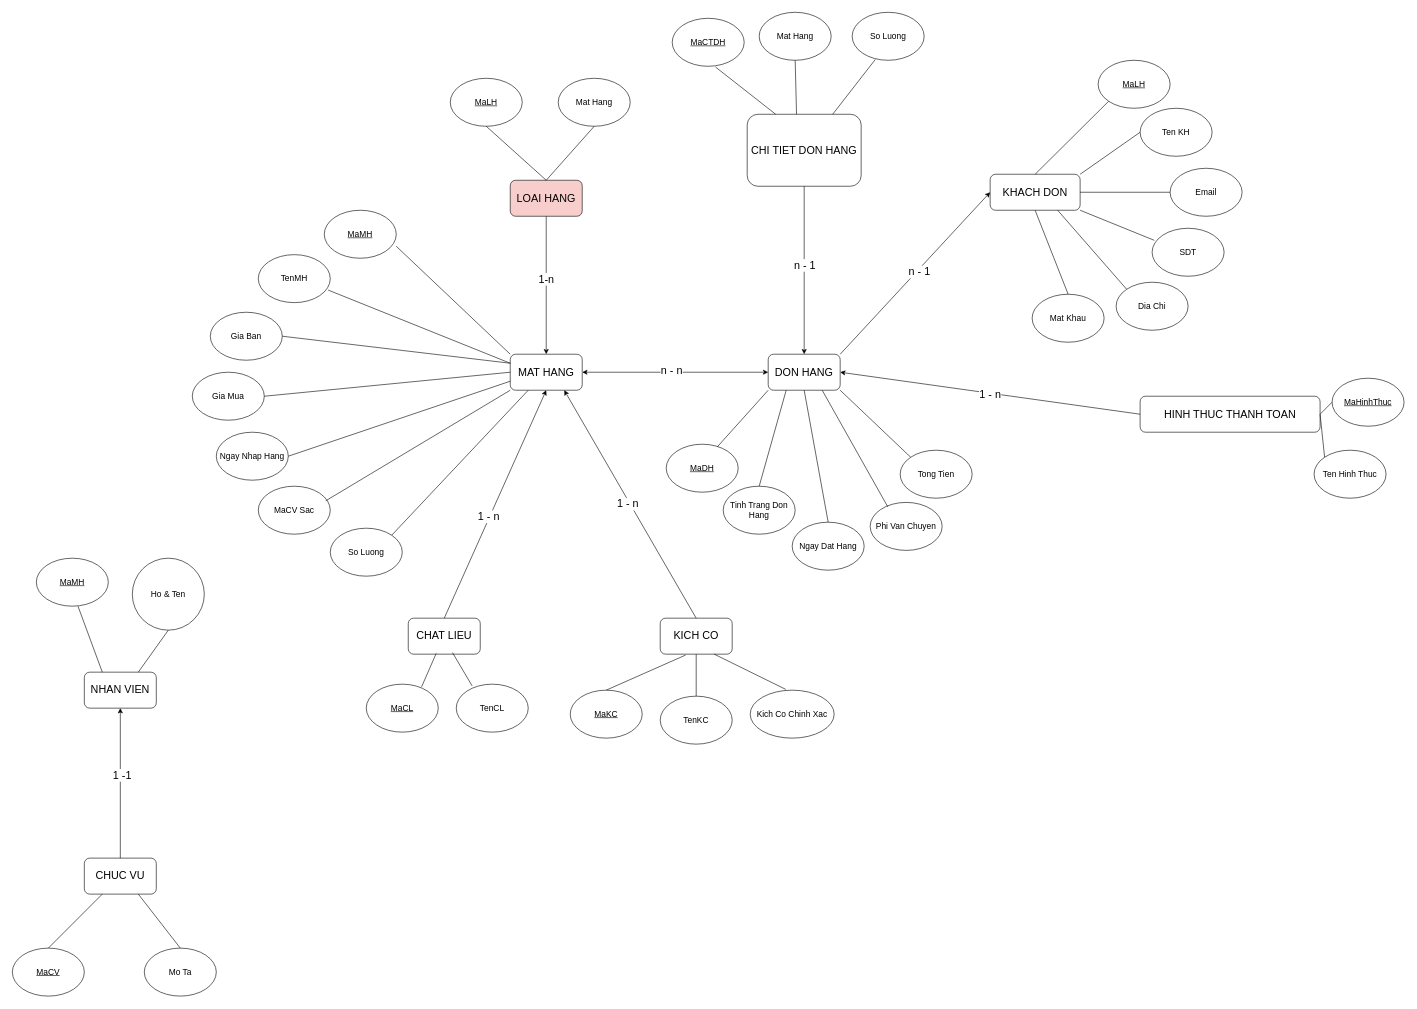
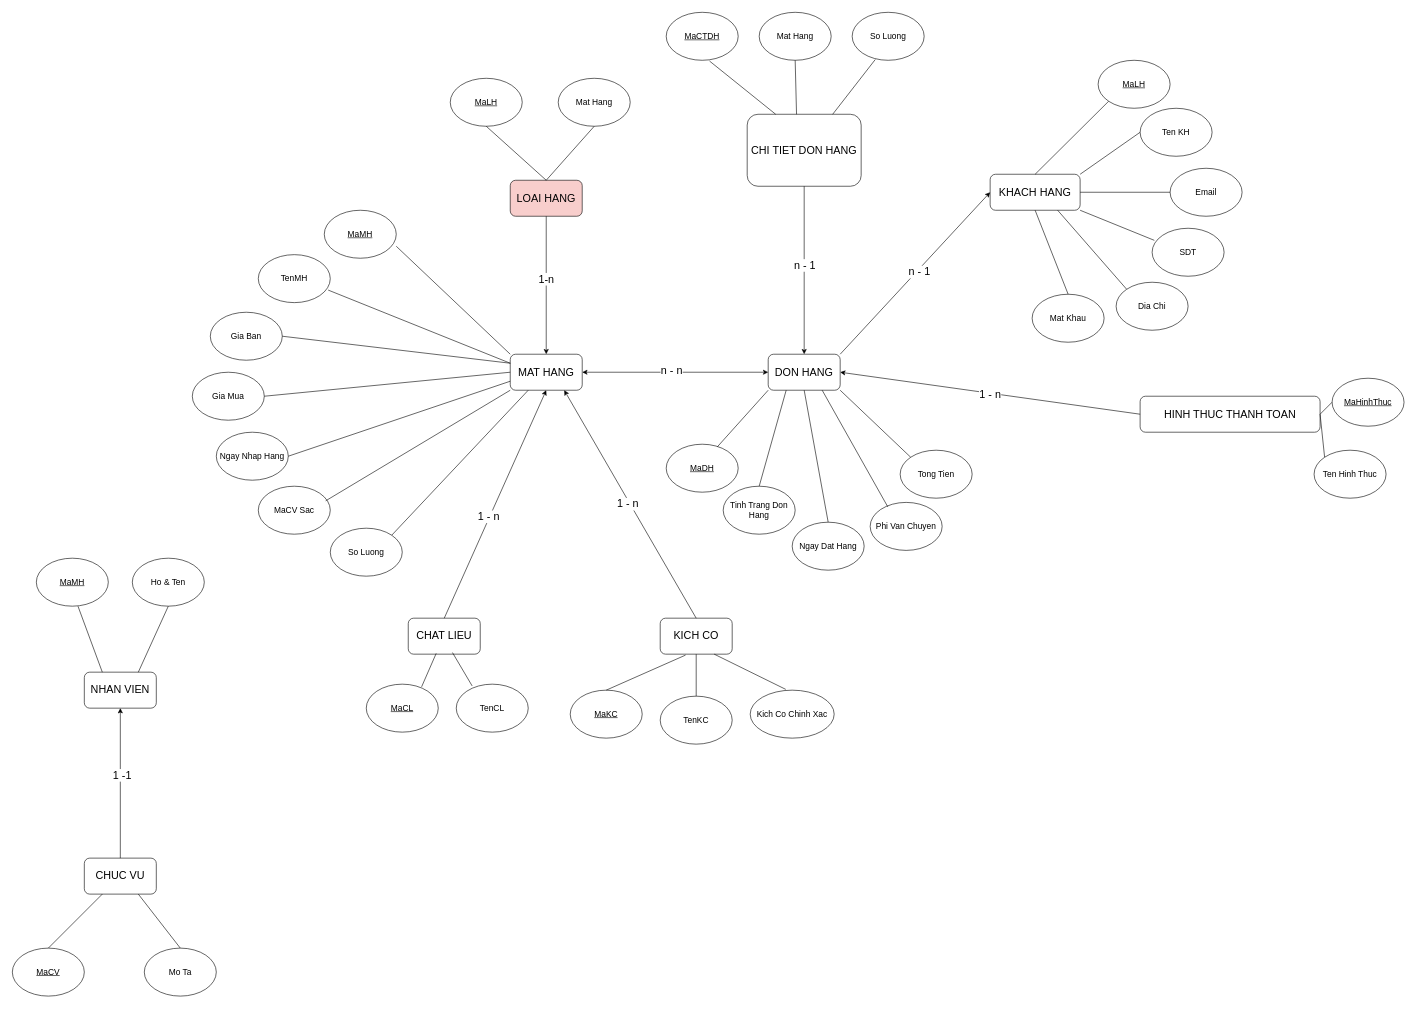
node "MaCTDH": moved (708, 42) -> (702, 36)
node "KHACH DON": label "KHACH DON" -> "KHACH HANG"
node "Ho & Ten": size 72x72 -> 72x48
